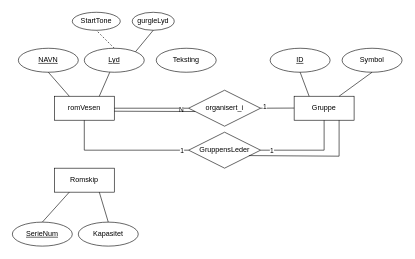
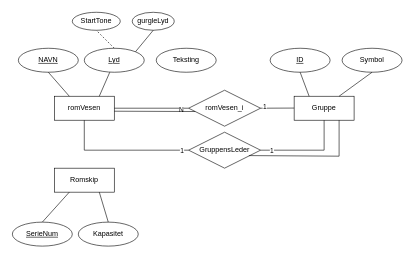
node "organisert_i": label "organisert_i" -> "romVesen_i"
